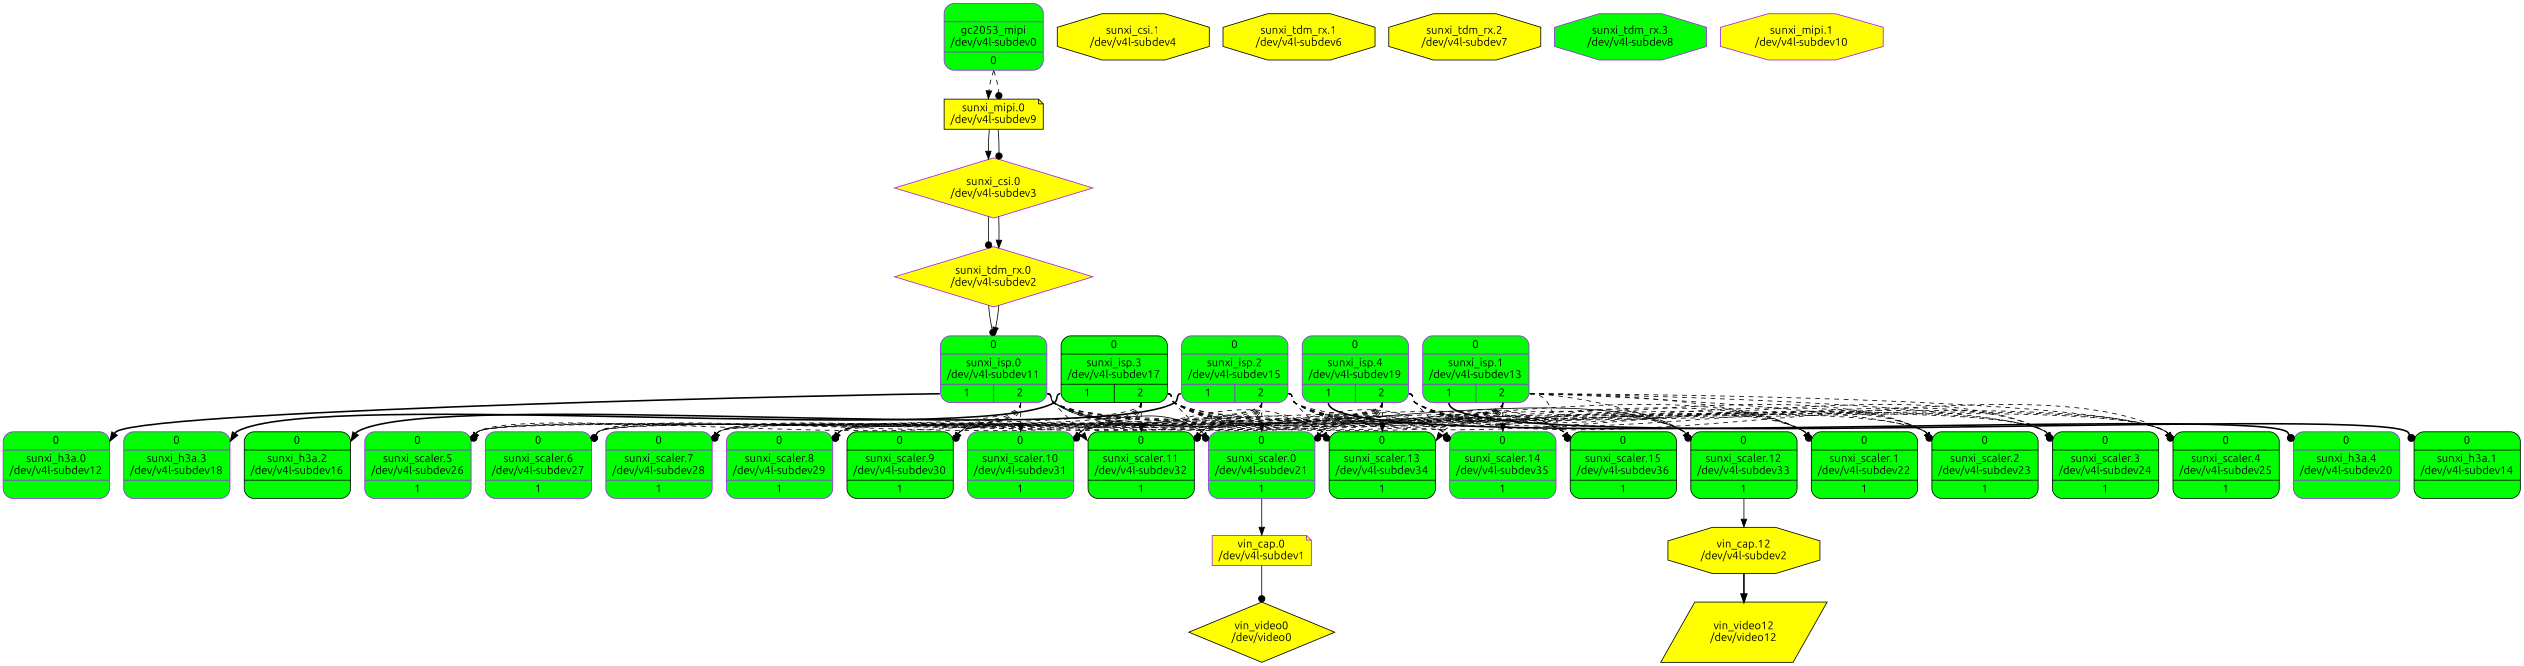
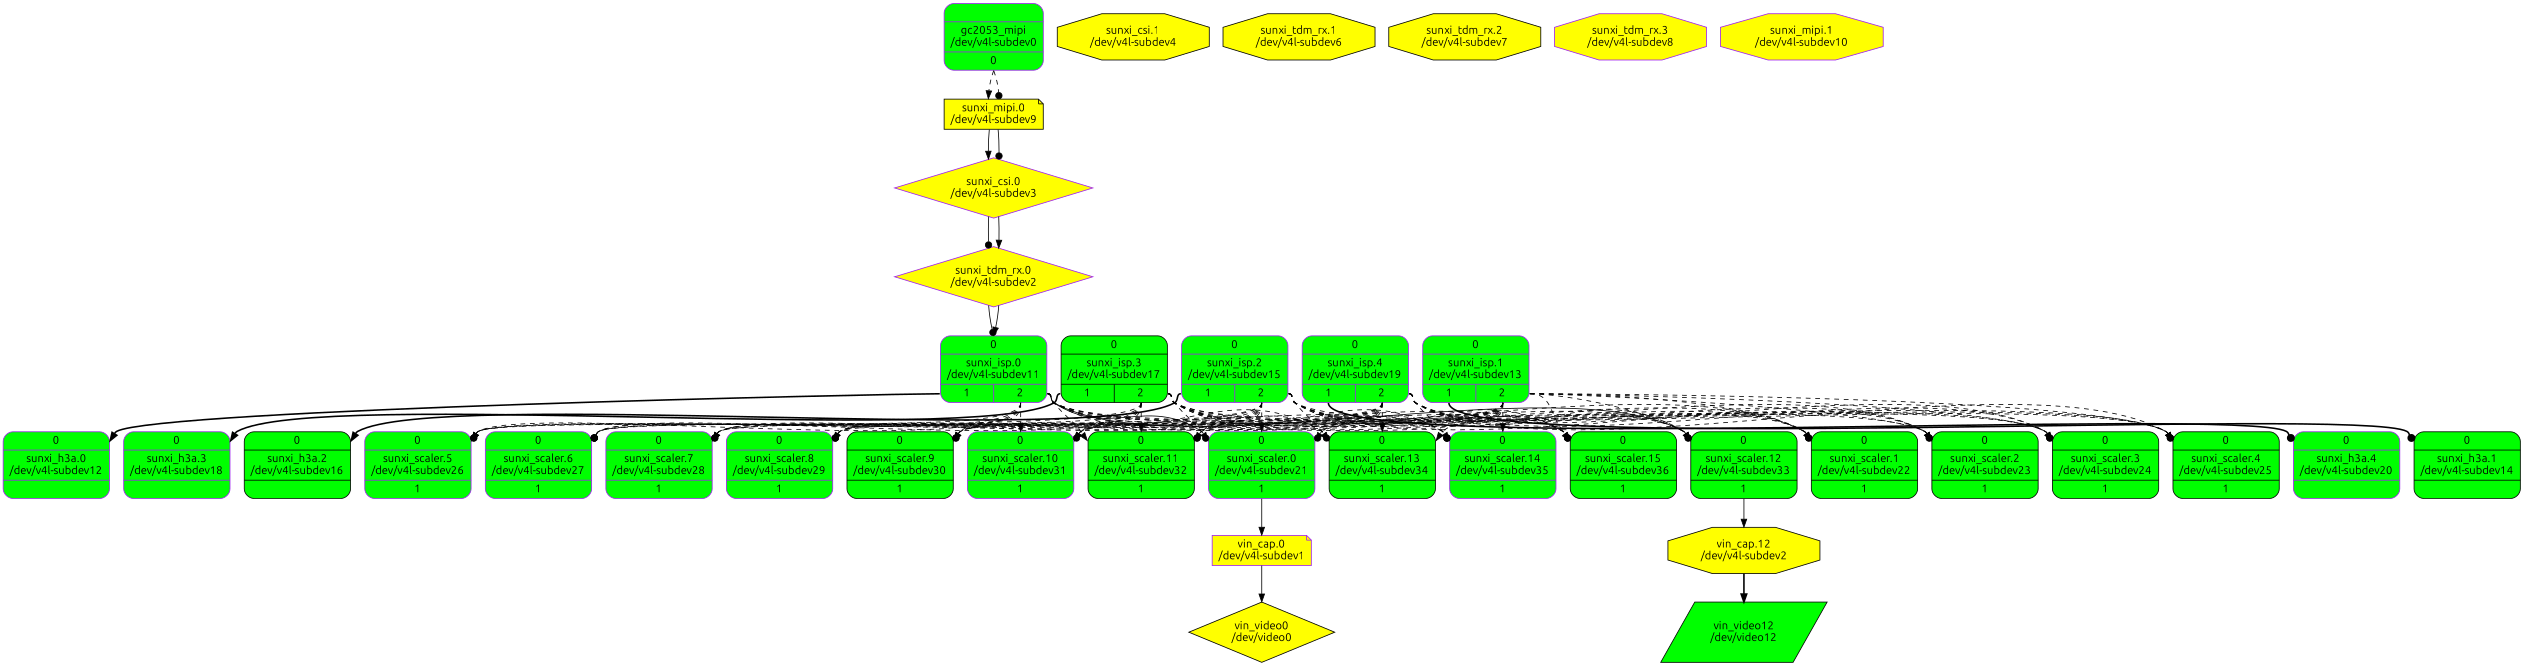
node "sunxi_tdm_rx.3 /dev/v4l-subdev8": fillcolor green -> yellow
edge "vin_cap.0 /dev/v4l-subdev1" -> "vin_video0 /dev/video0": arrowhead dot -> normal
node "vin_video12 /dev/video12": fillcolor yellow -> green
